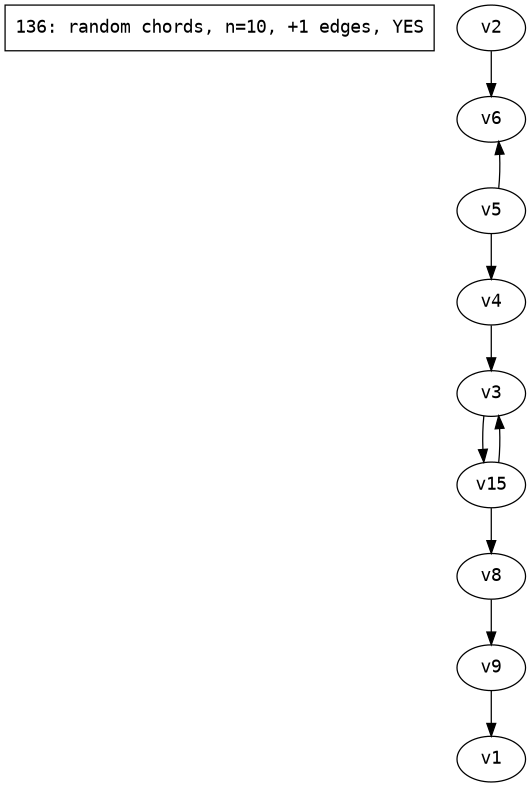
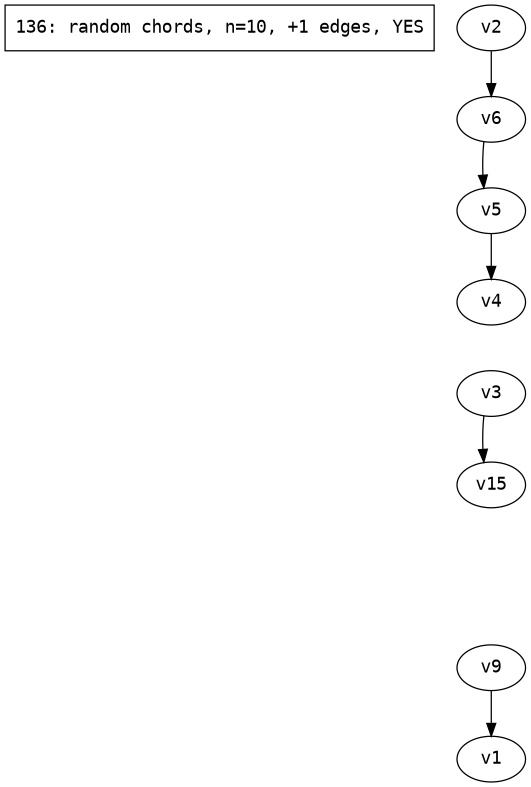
edge "v5" -> "v6": reversed
edge "v4" -> "v3": removed
edge "v15" -> "v3": removed
node "v8": removed
